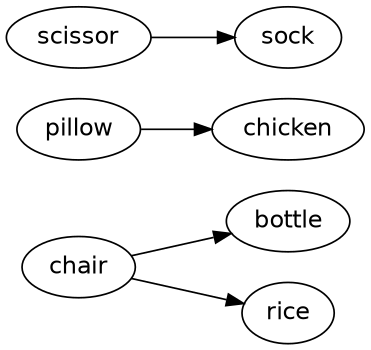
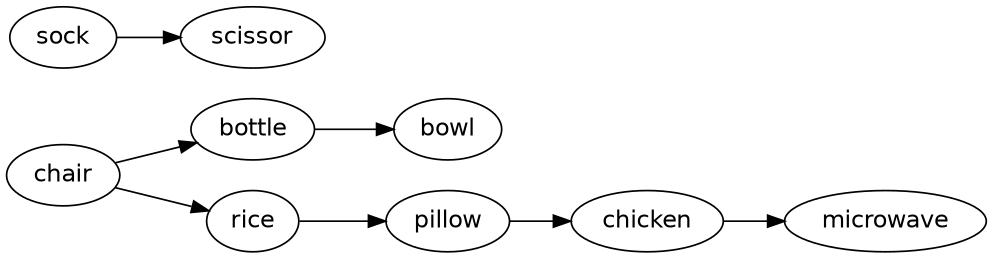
edge "scissor" -> "sock": reversed
node "bowl": added
edge "rice" -> "pillow": added
node "microwave": added
